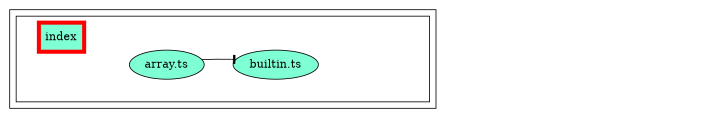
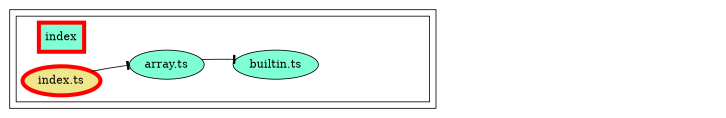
node "index.ts": added
